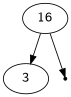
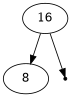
node "3": label "3" -> "8"
